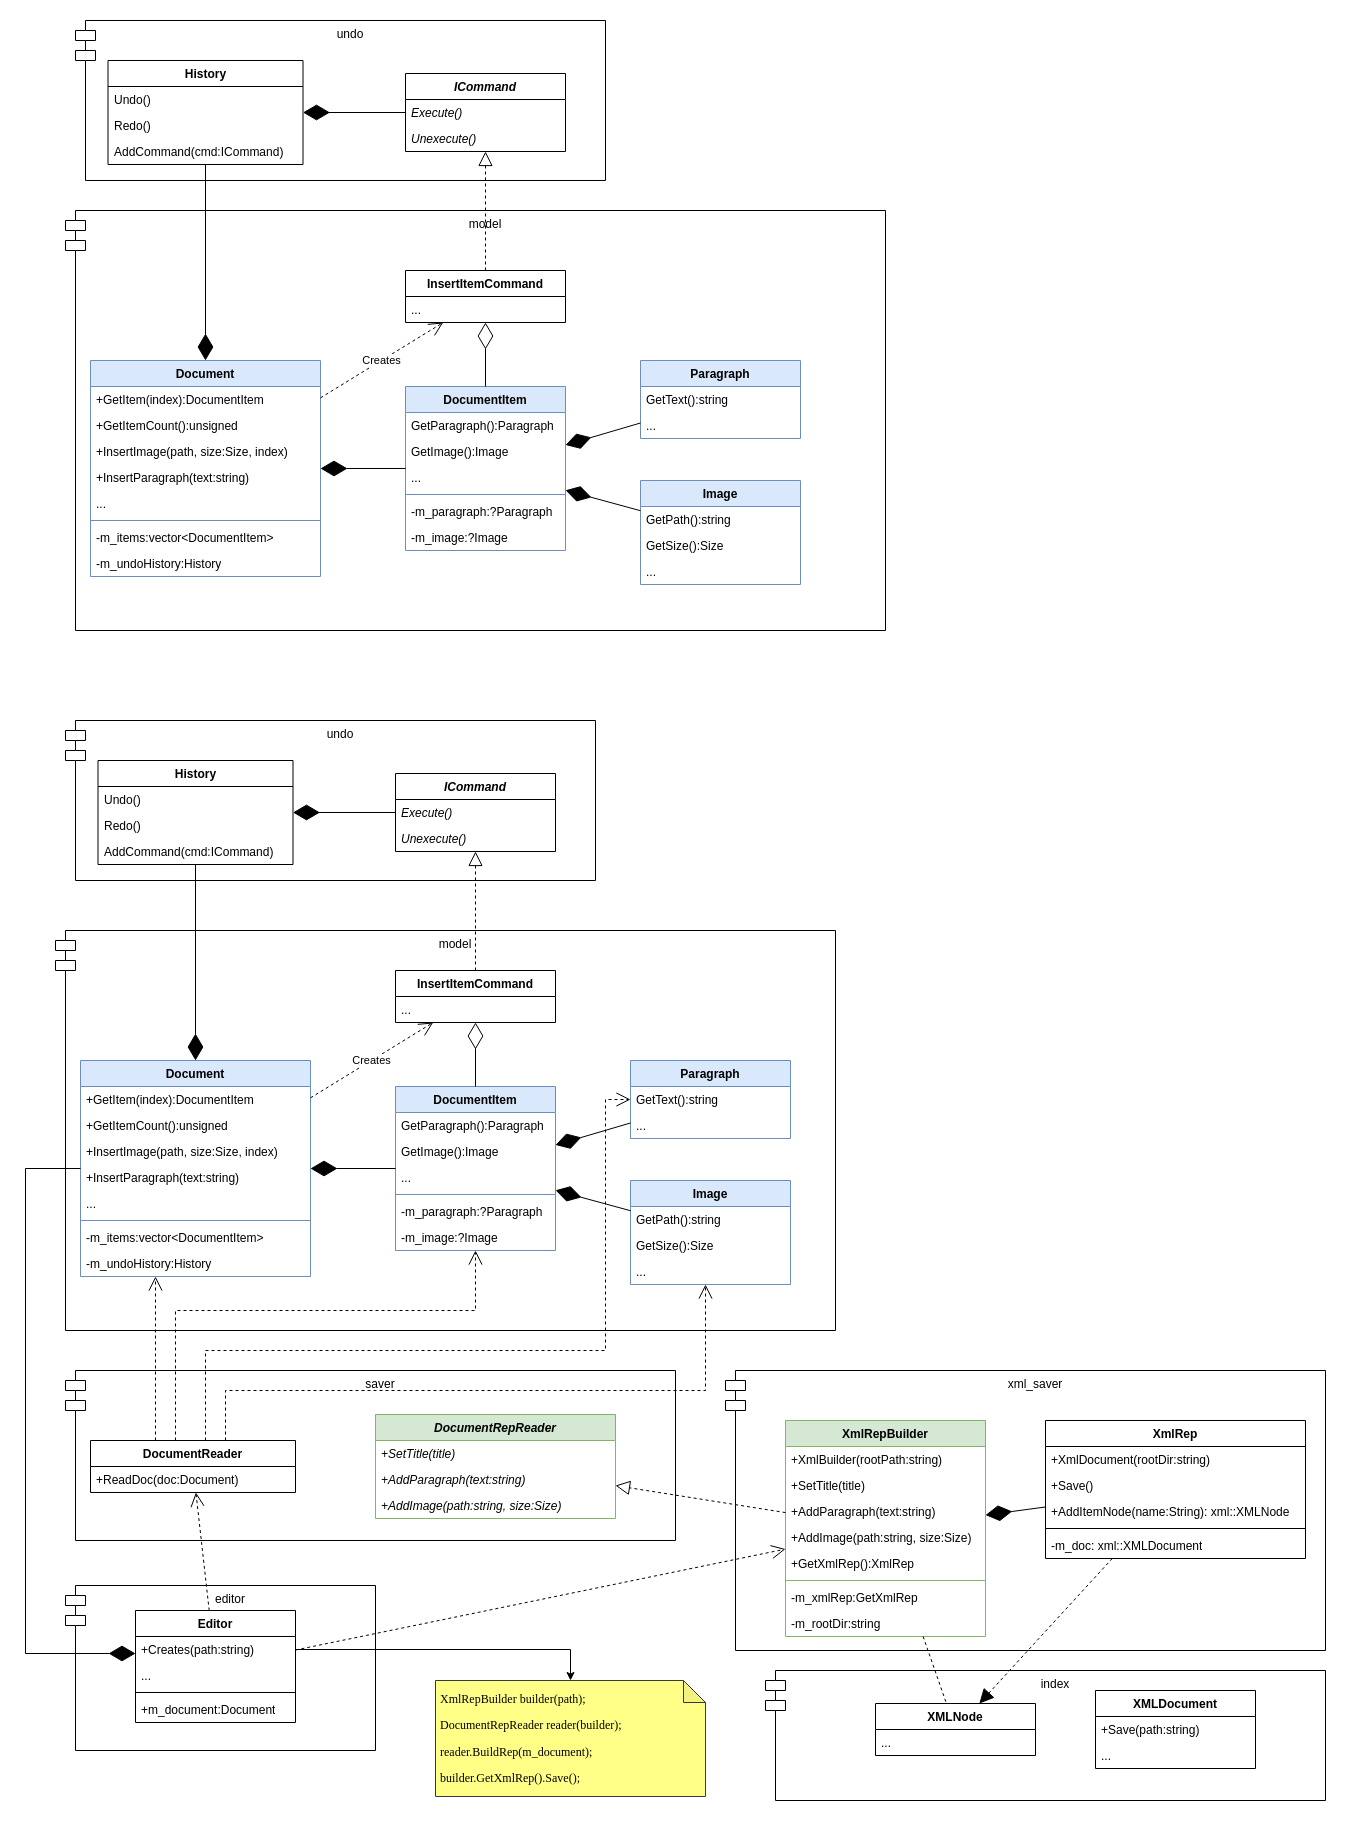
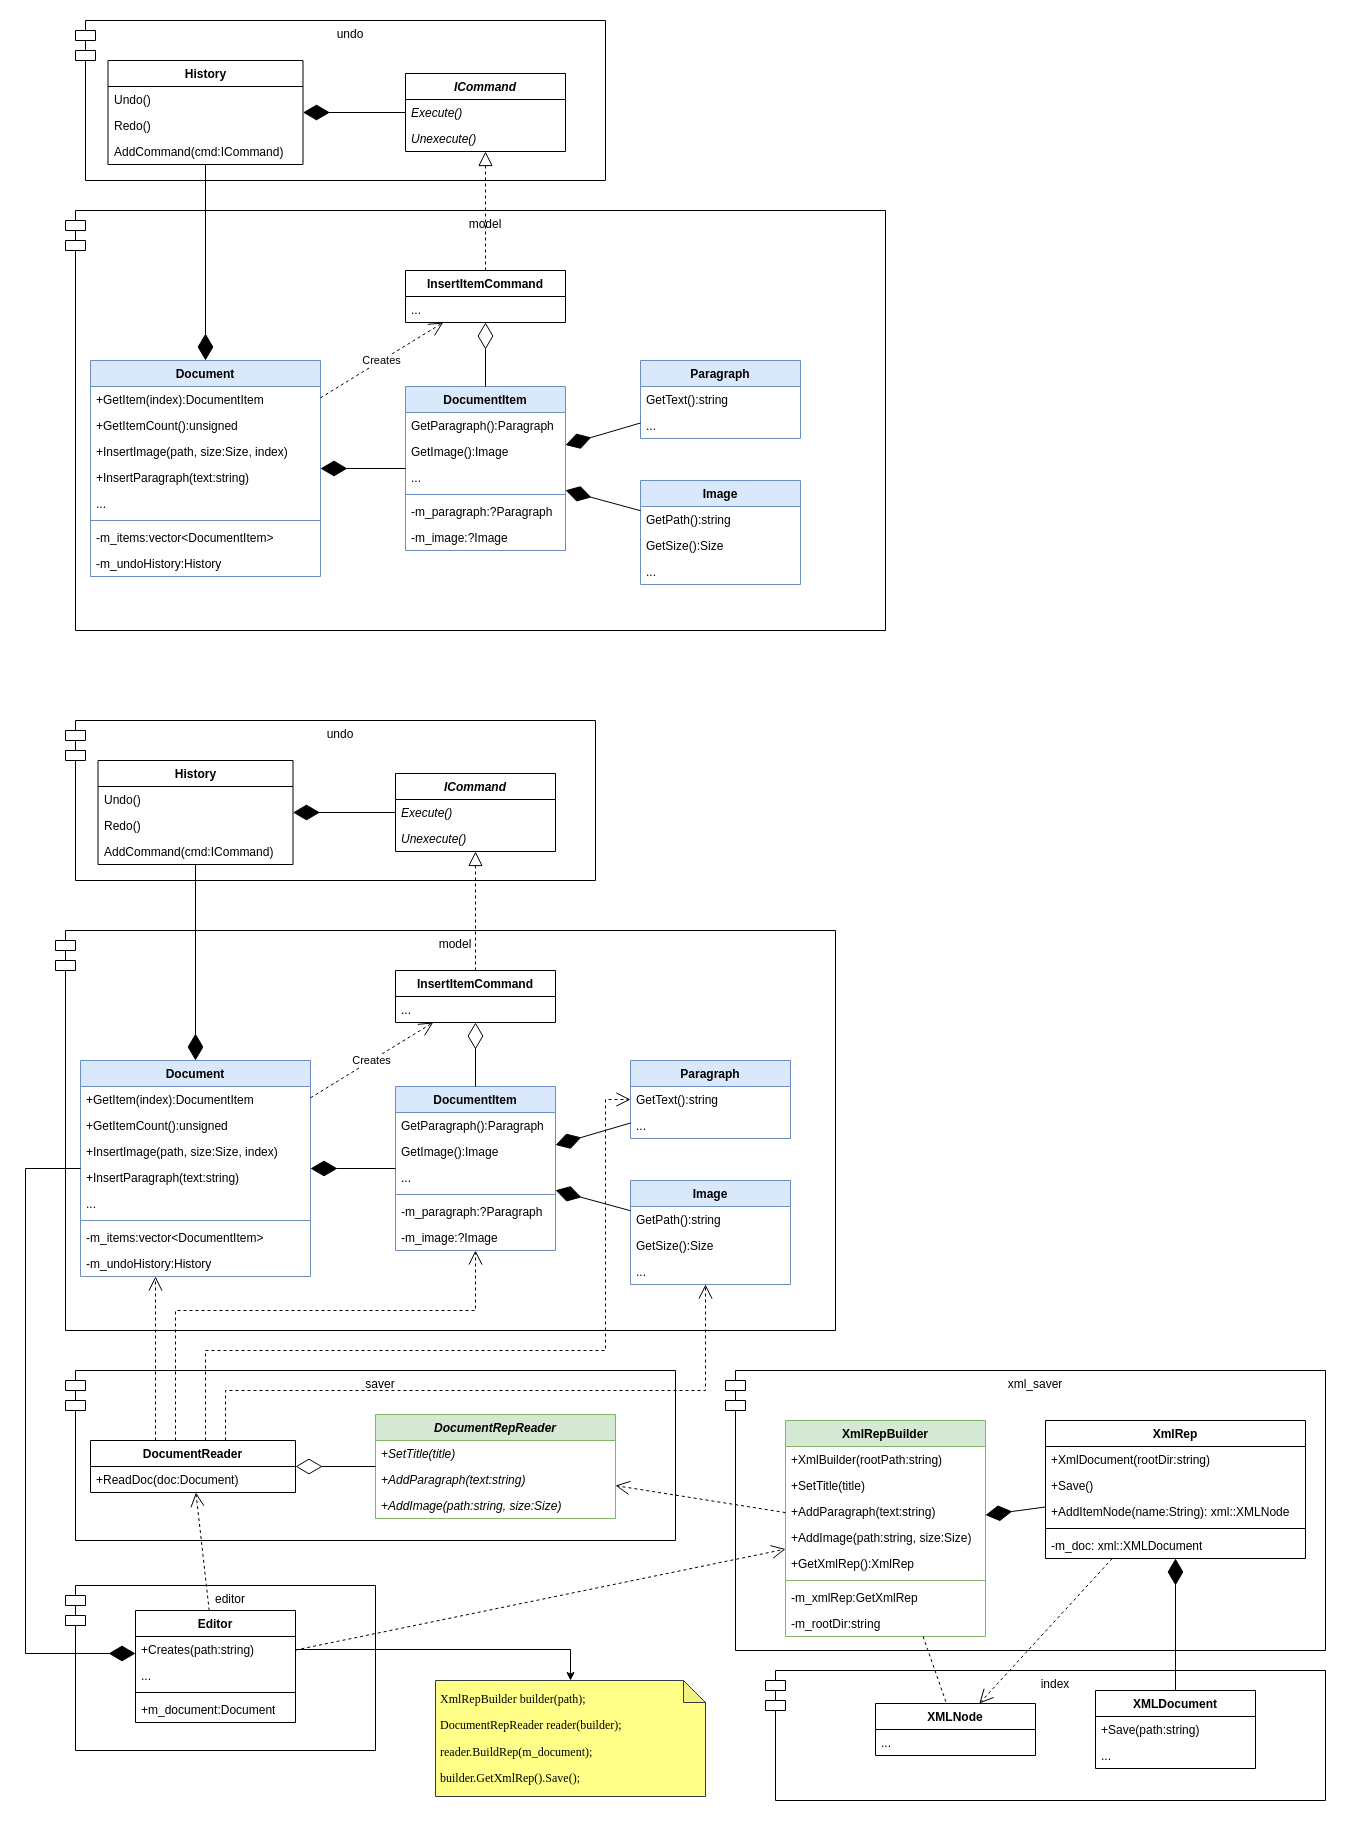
edge "DocumentRepReader" -> "DocumentReader": added
edge "XmlRepBuilder" -> "DocumentRepReader": arrowhead block -> open
edge "XMLDocument" -> "XmlRep": added
edge "XmlRep" -> "XMLNode": arrowhead block -> open
